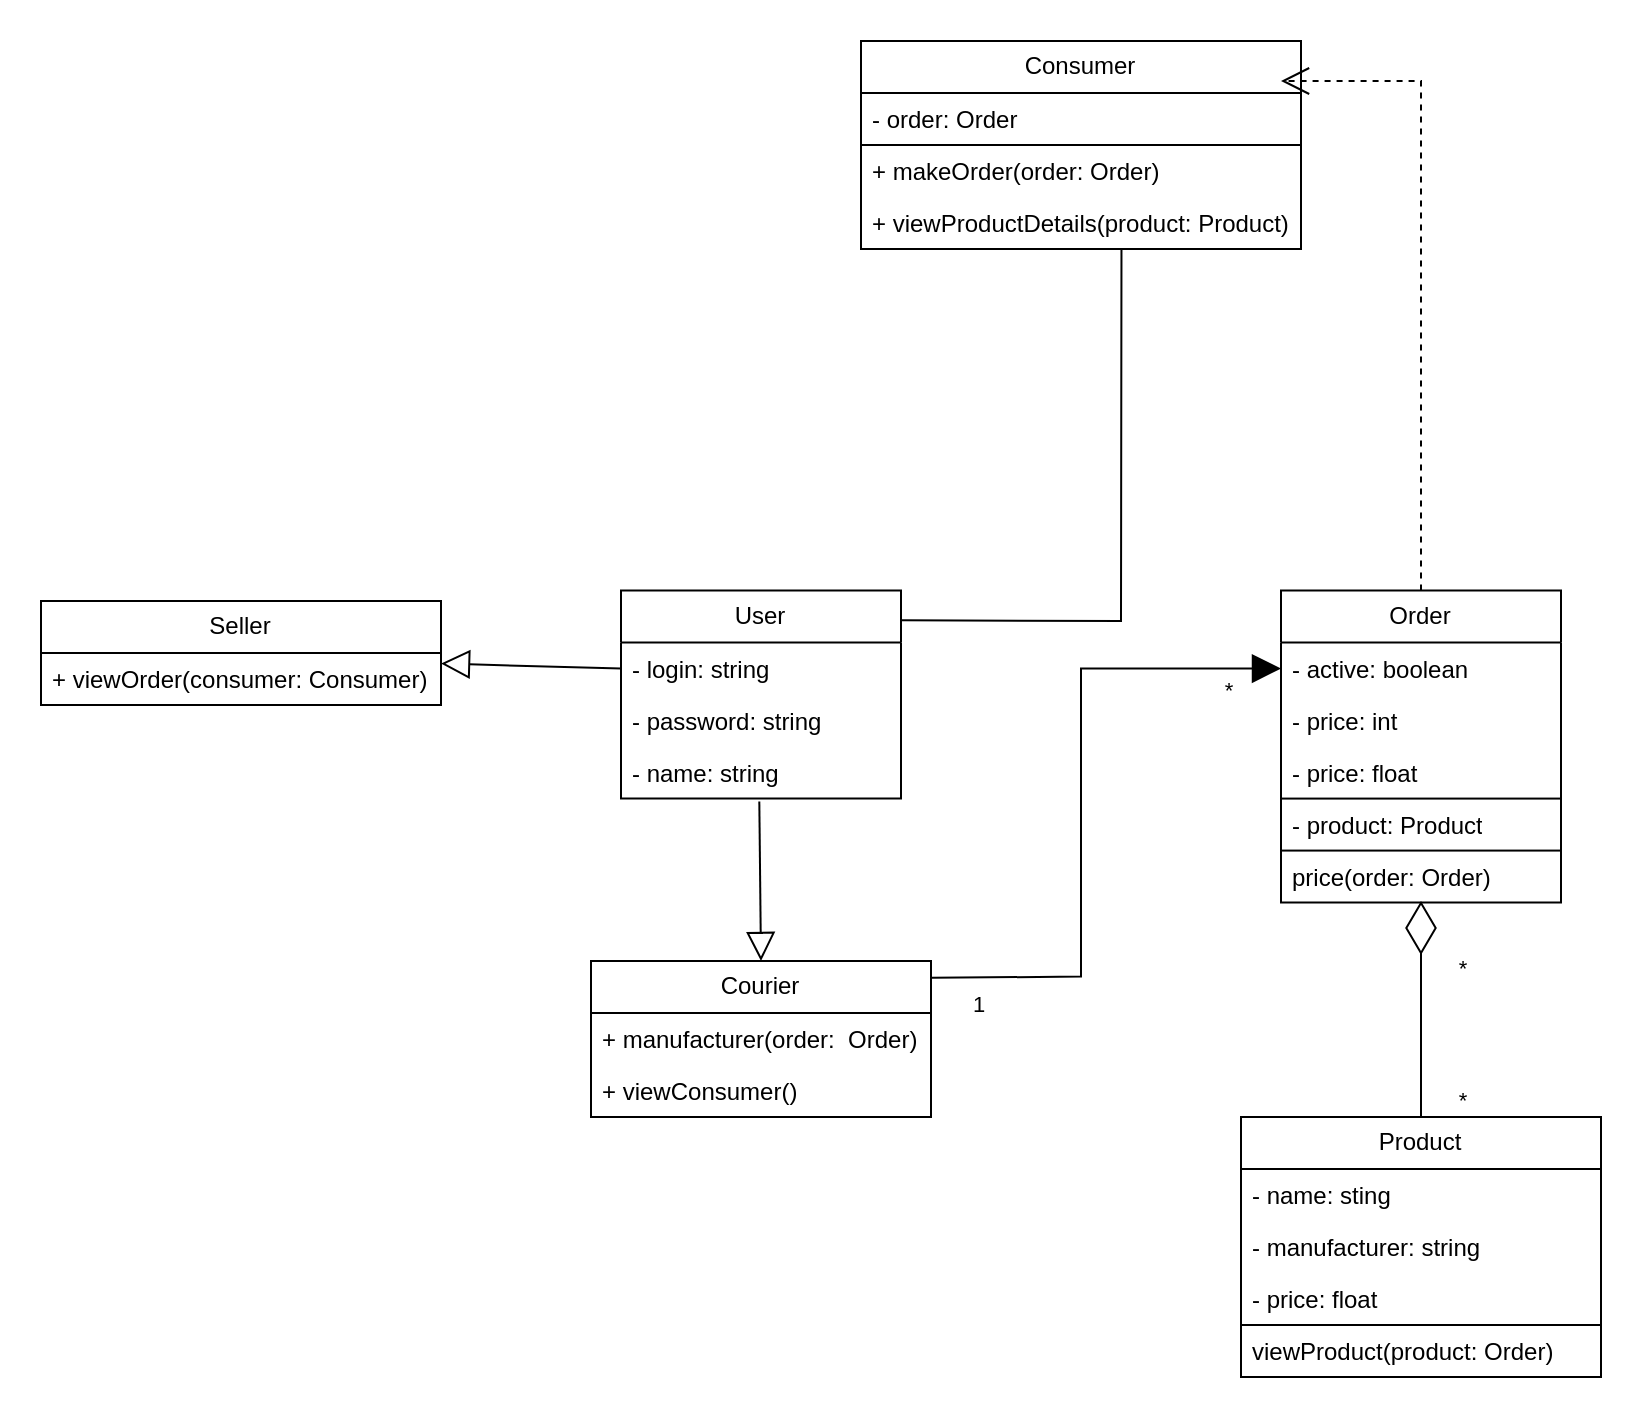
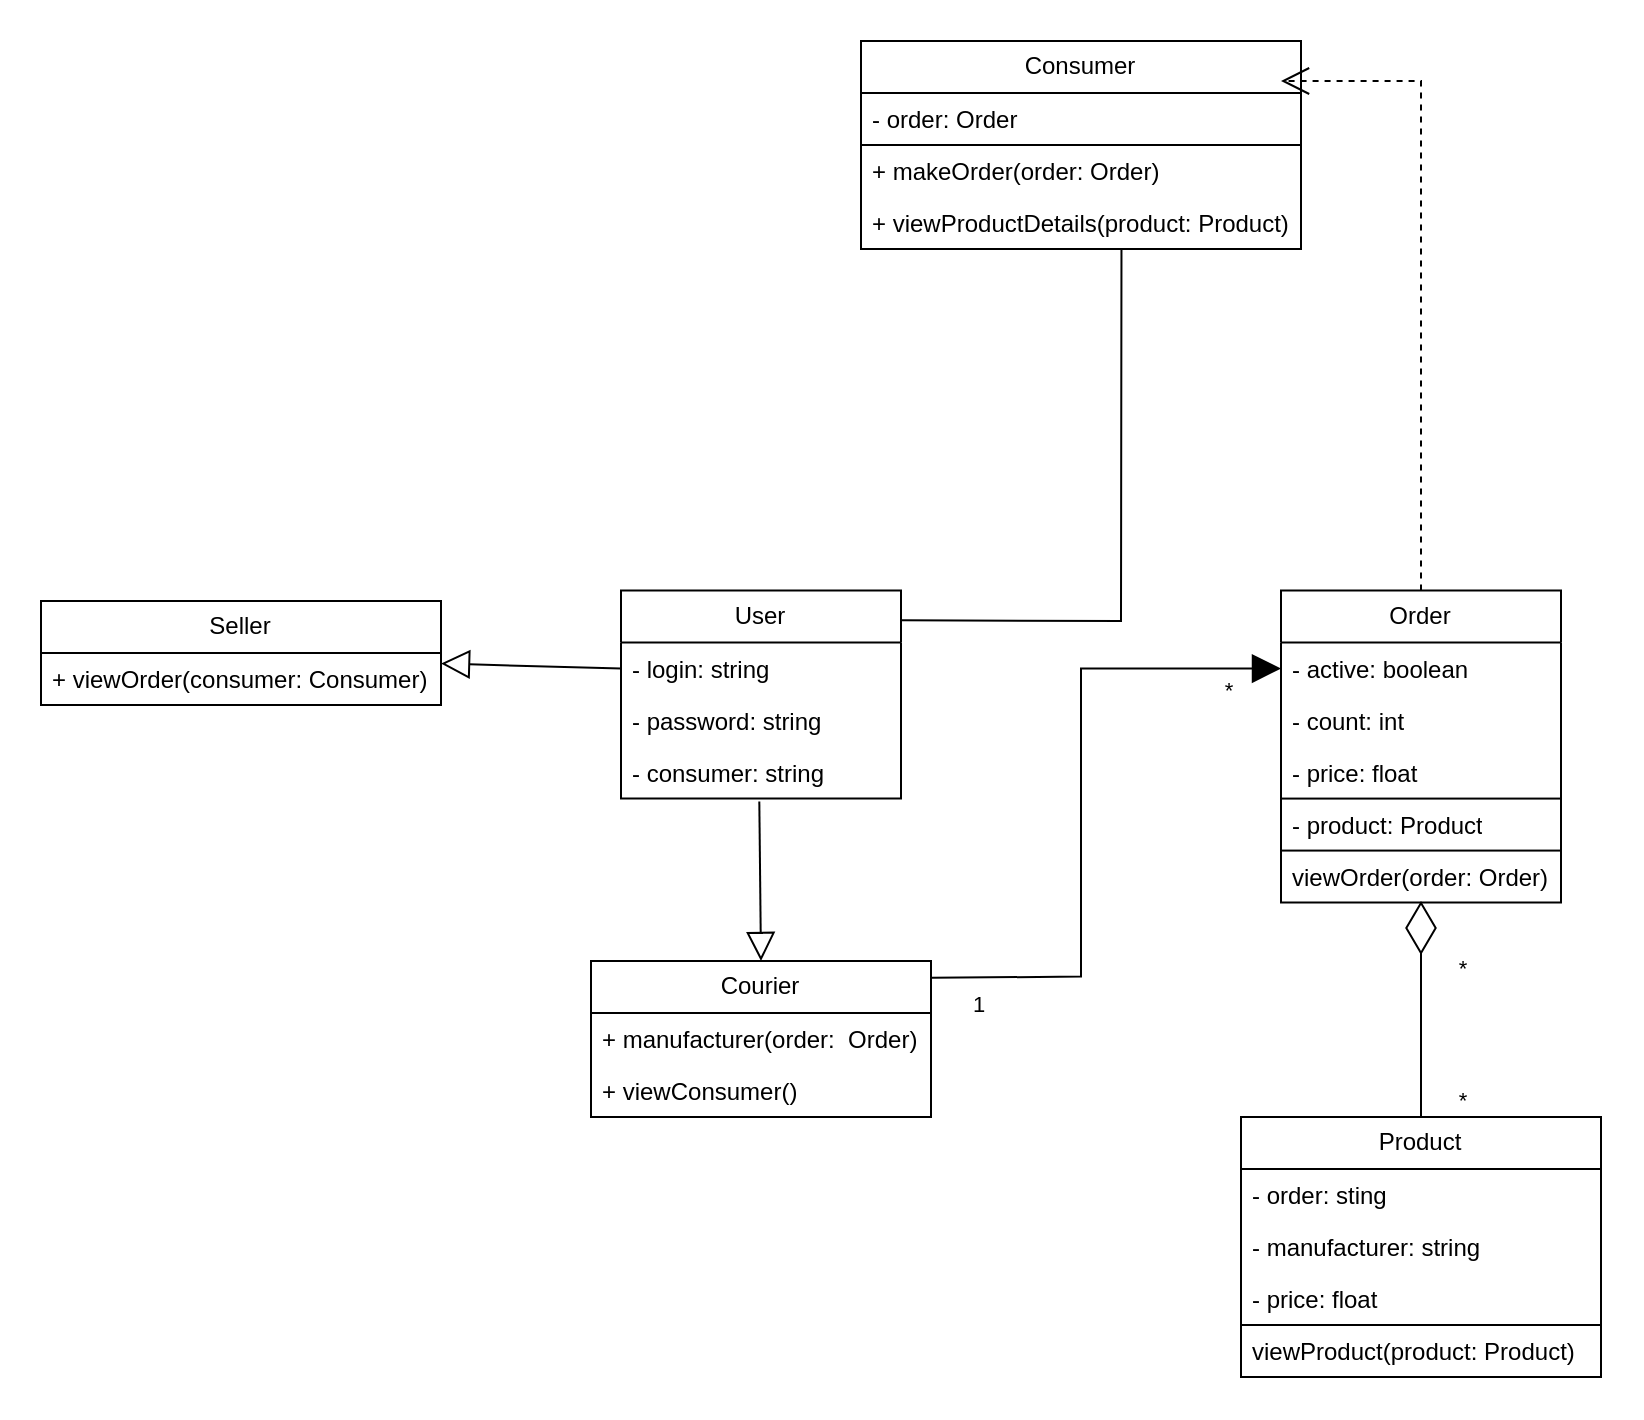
node "- price: int": label "- price: int" -> "- count: int"
node "- name: string": label "- name: string" -> "- consumer: string"
node "price(order: Order)": label "price(order: Order)" -> "viewOrder(order: Order)"
node "- name: sting": label "- name: sting" -> "- order: sting"
node "viewProduct(product: Order)": label "viewProduct(product: Order)" -> "viewProduct(product: Product)"
